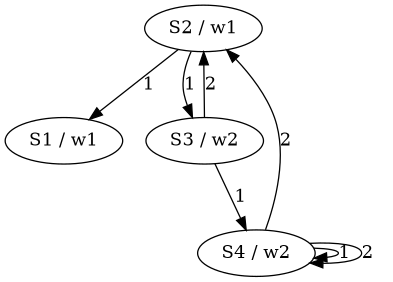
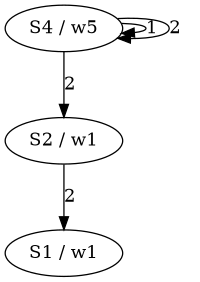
edge "S2 / w1" -> "S1 / w1": label "1" -> "2"
node "S3 / w2": removed
node "S4 / w2": label "S4 / w2" -> "S4 / w5"
